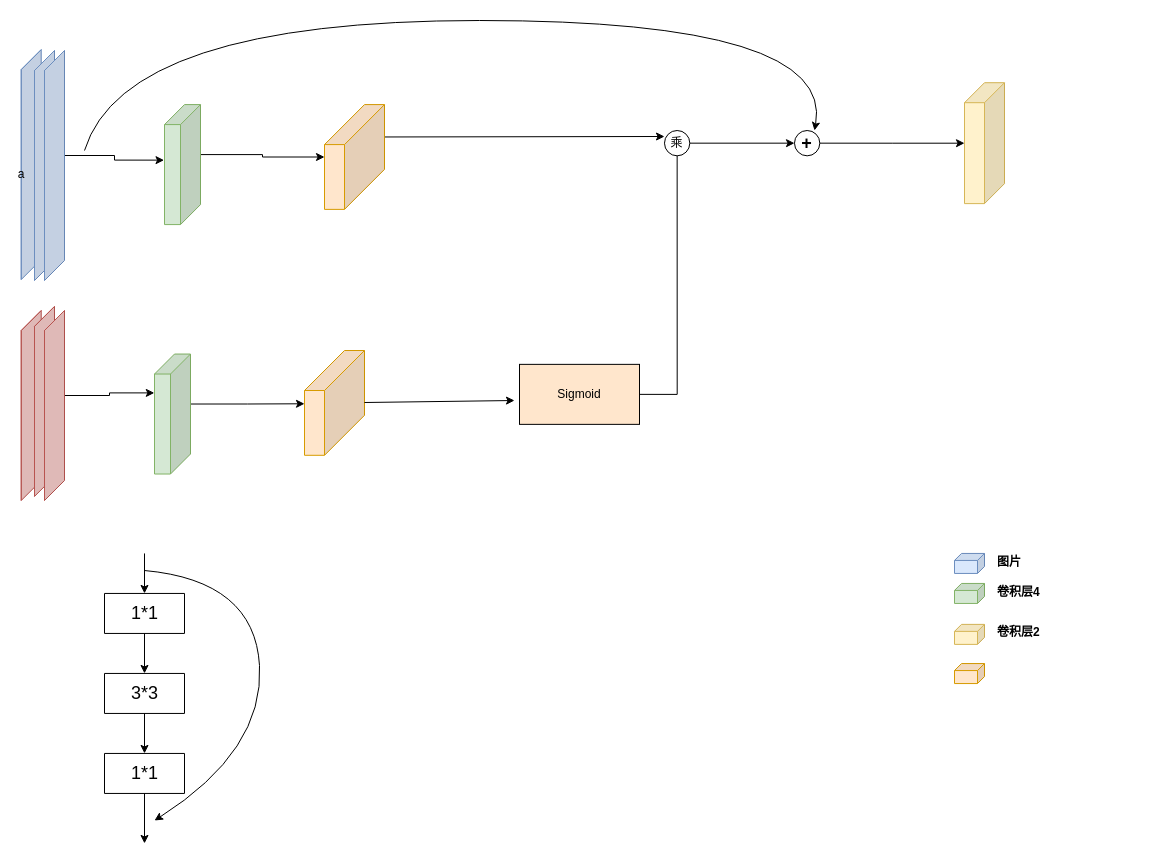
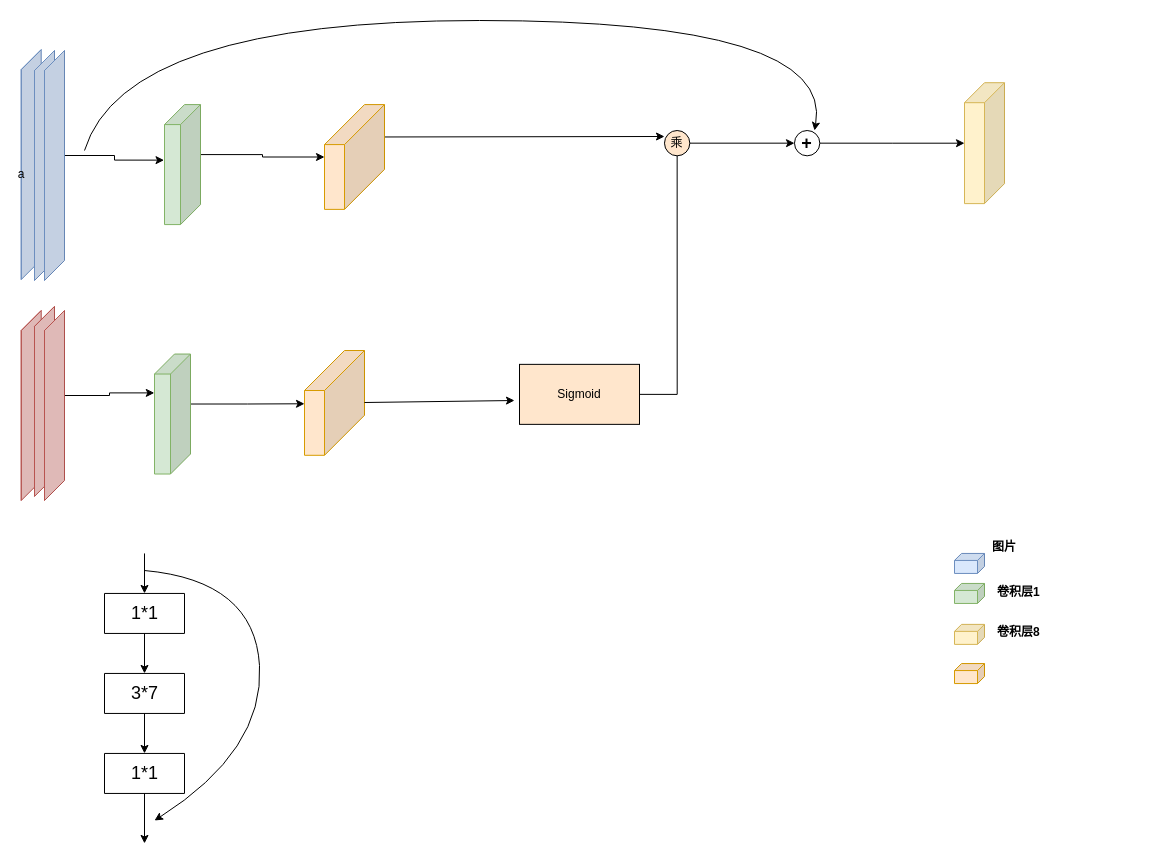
node "乘": fillcolor #ffffff -> #ffe6cc
node "图片": moved (1065, 562) -> (1060, 547)
node "卷积层4": label "卷积层4" -> "卷积层1"
node "卷积层2": label "卷积层2" -> "卷积层8"
node "3*3": label "3*3" -> "3*7"
